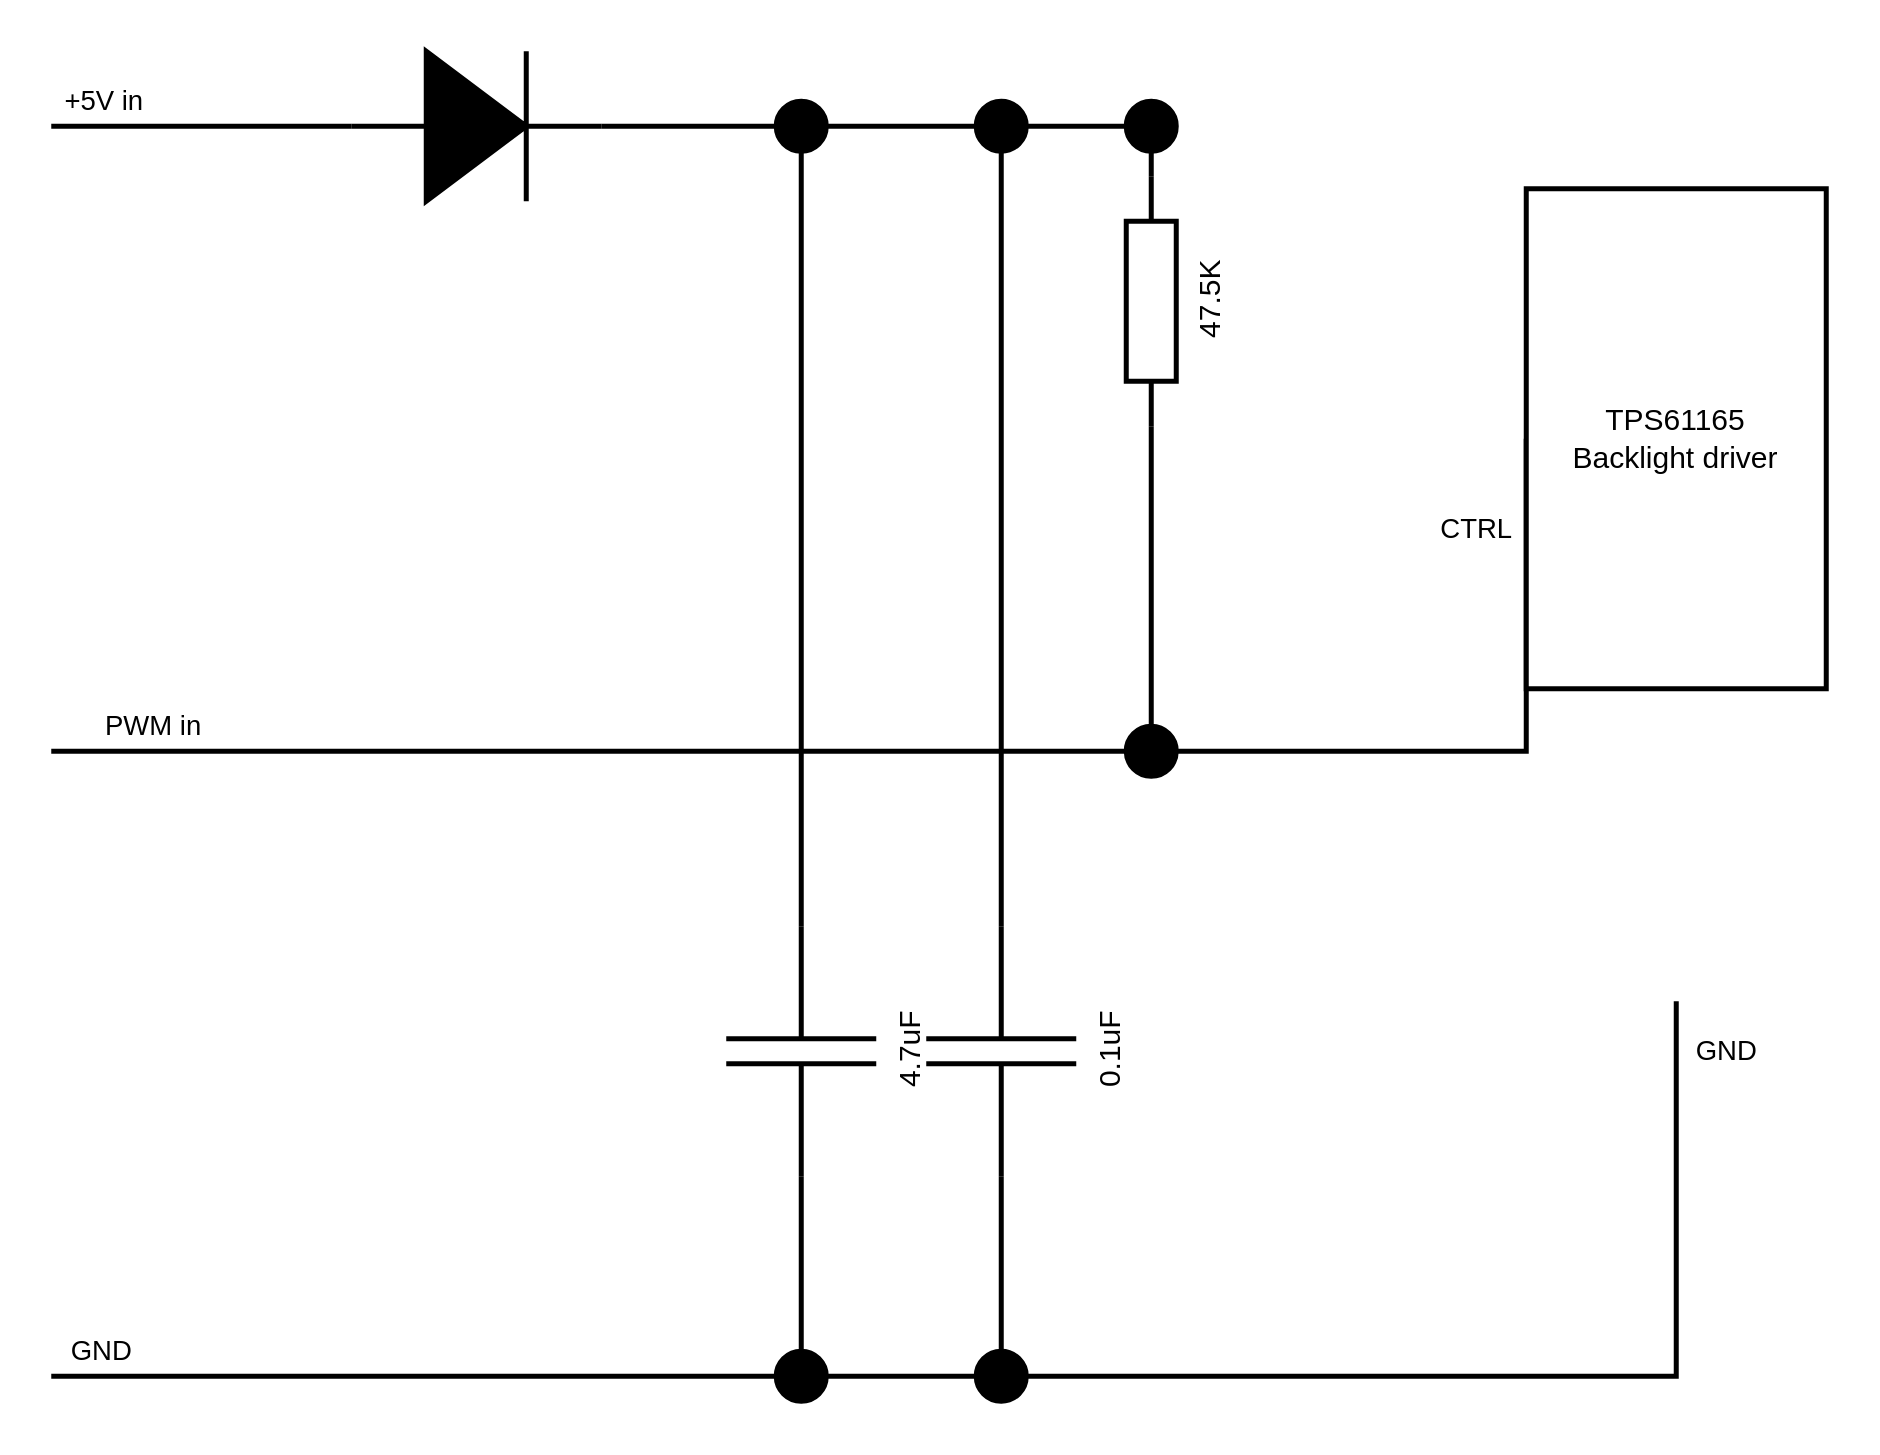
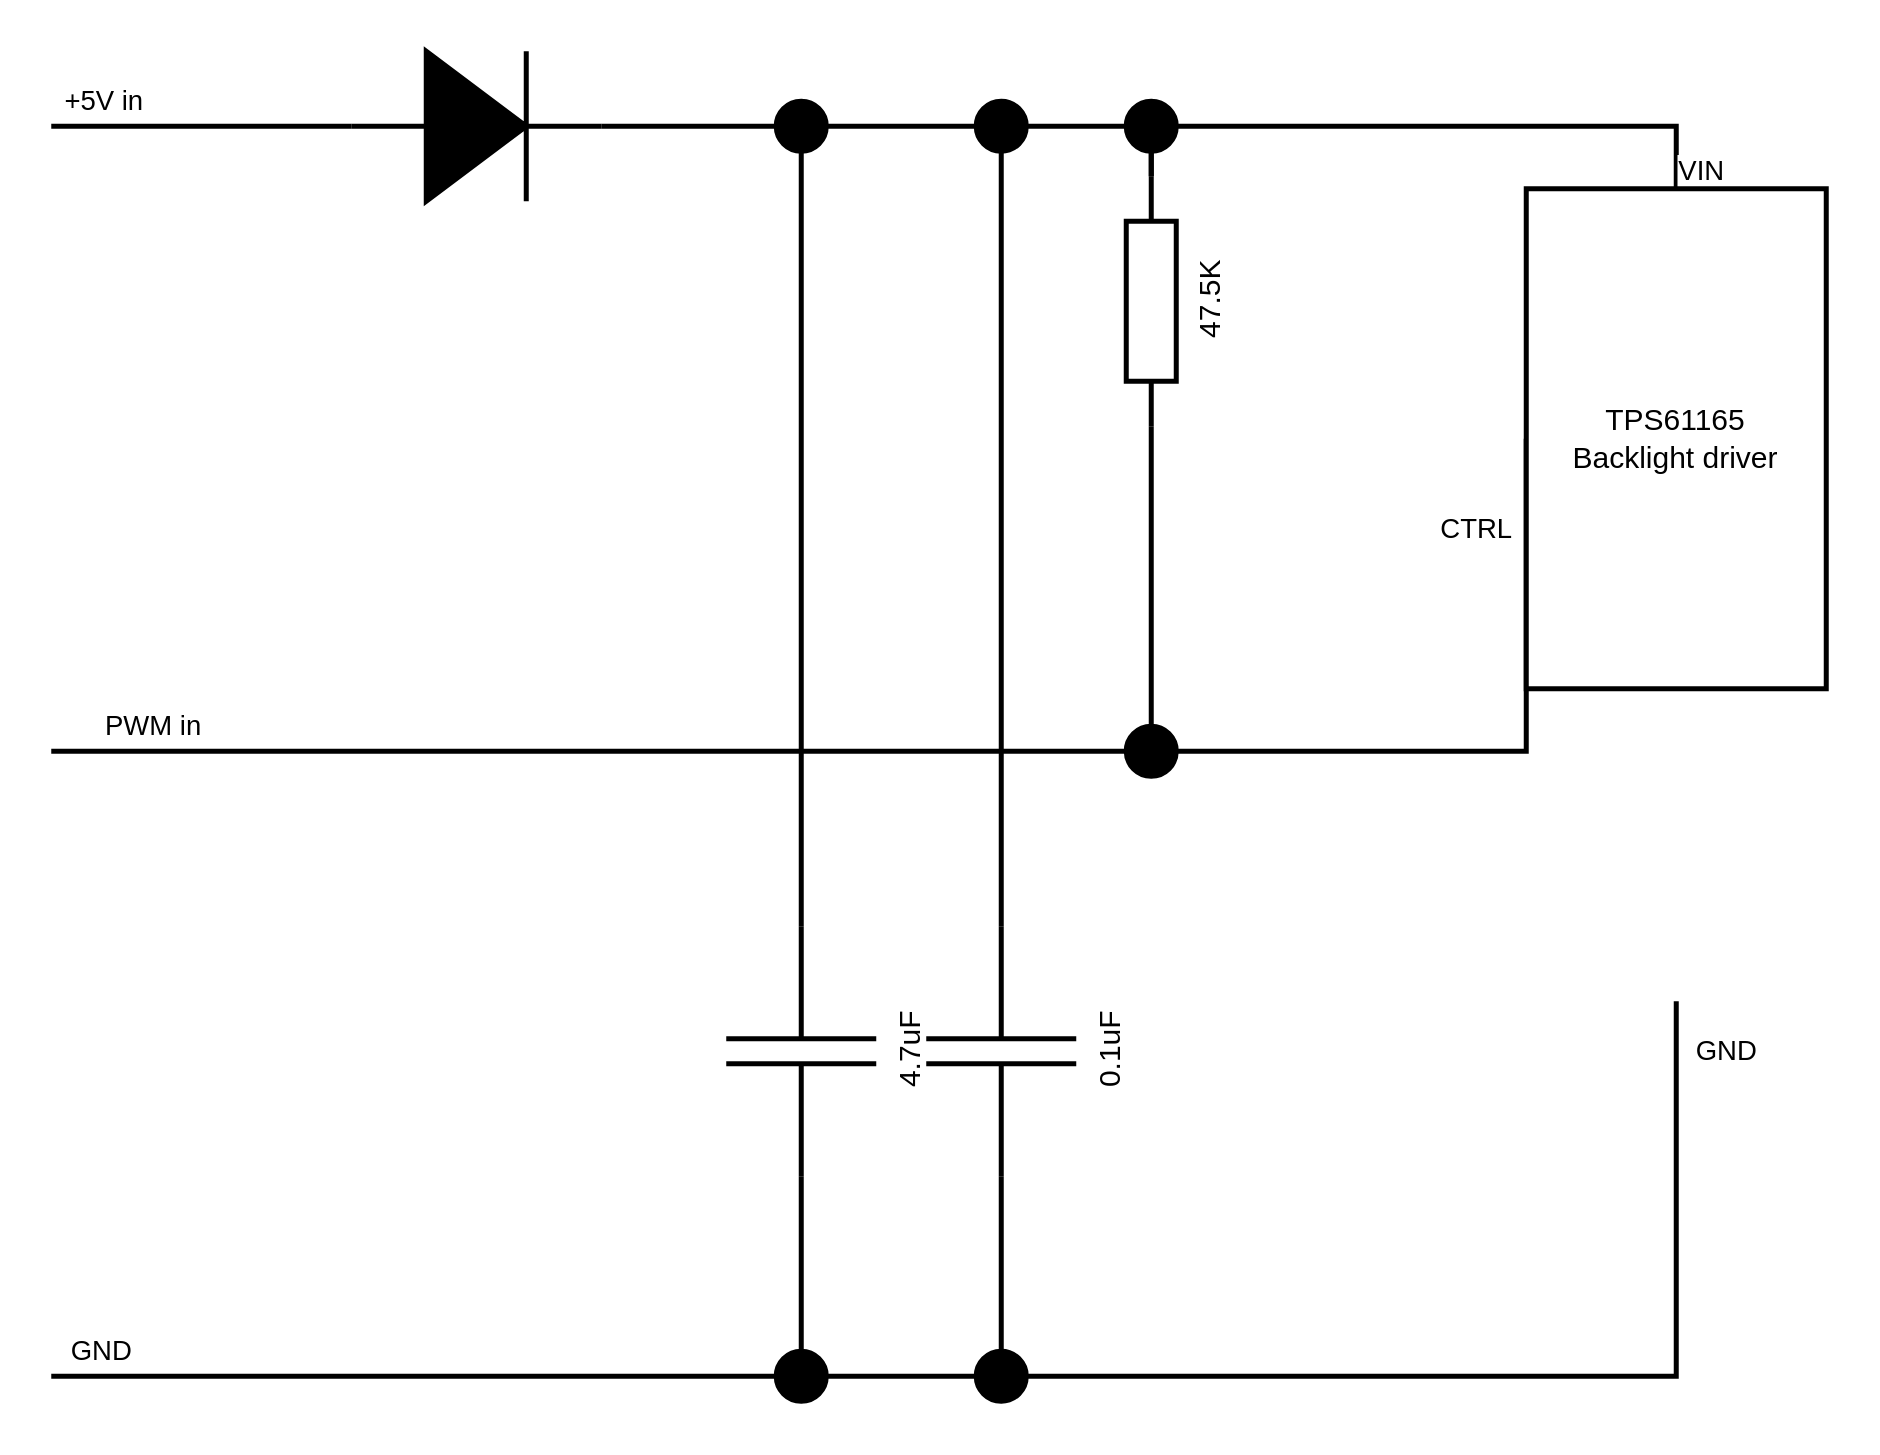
edge "47.5K" -- "TPS61165 Backlight driver": added, label "VIN"
